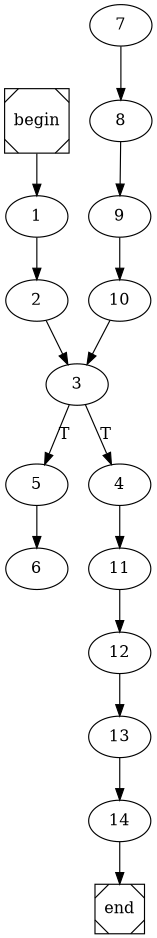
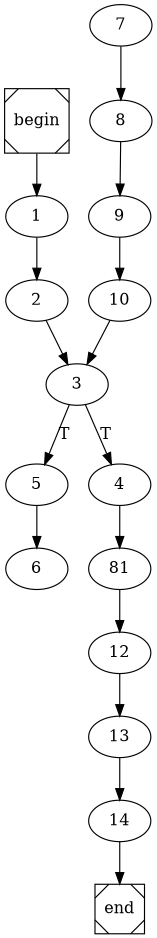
node "11": label "11" -> "81"
